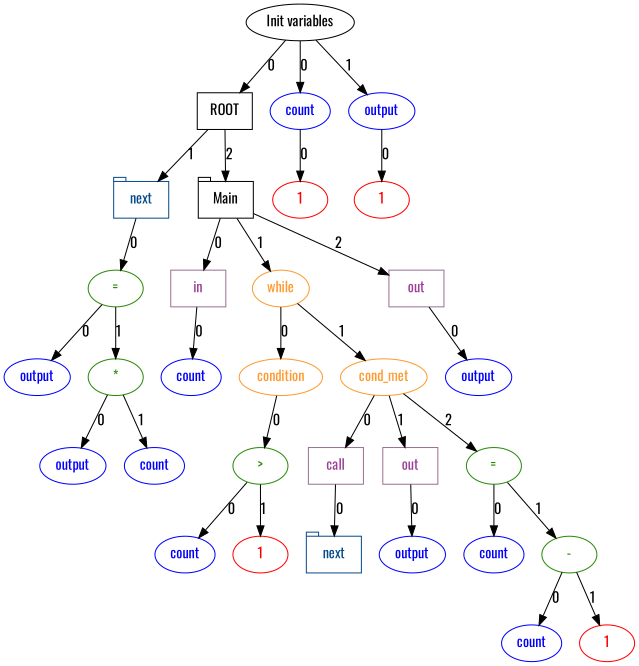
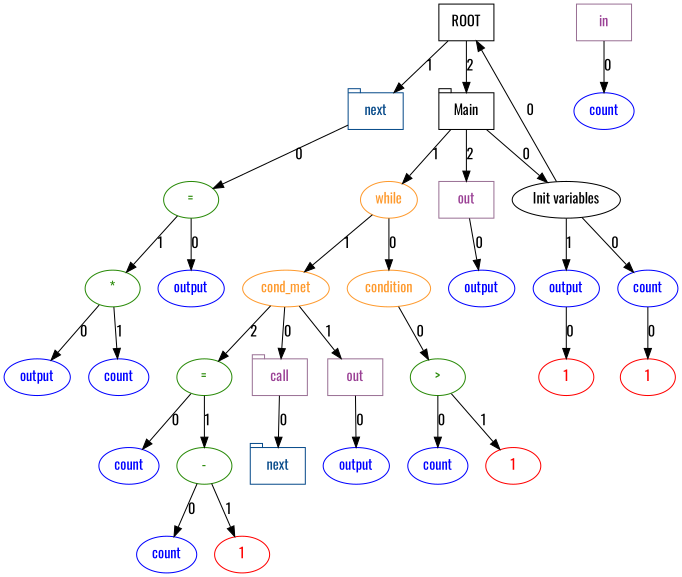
edge "Main" -> "in": now "Main" -> "Init variables"
node "call": shape box -> tab
